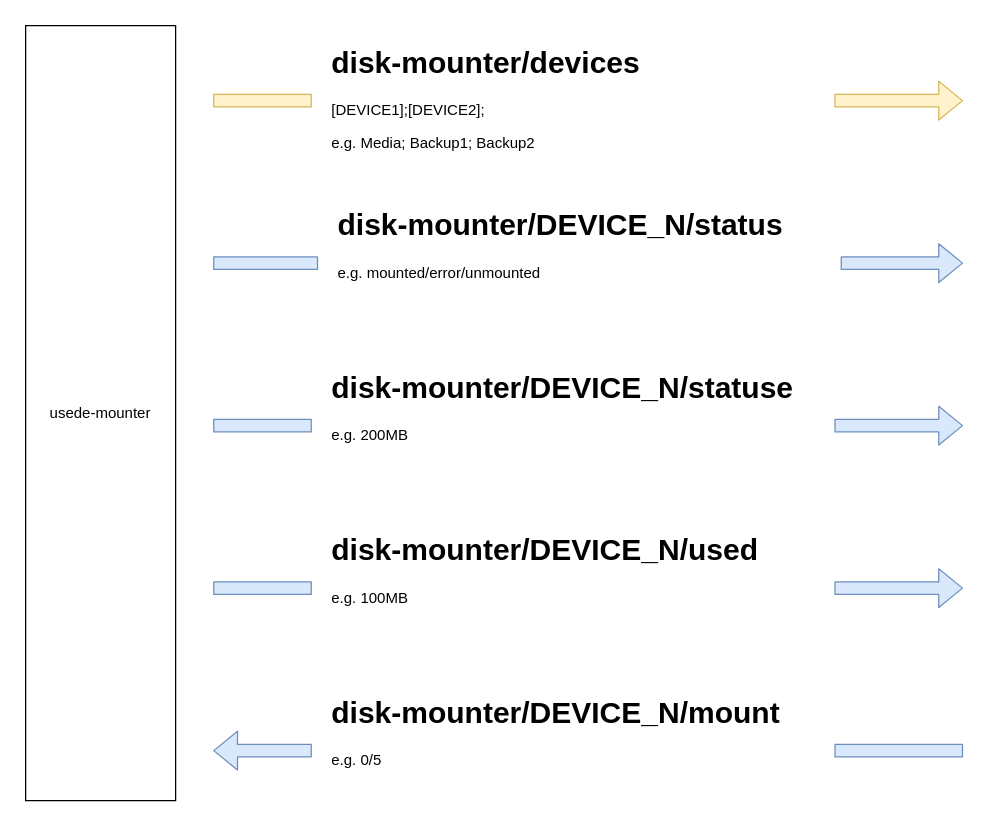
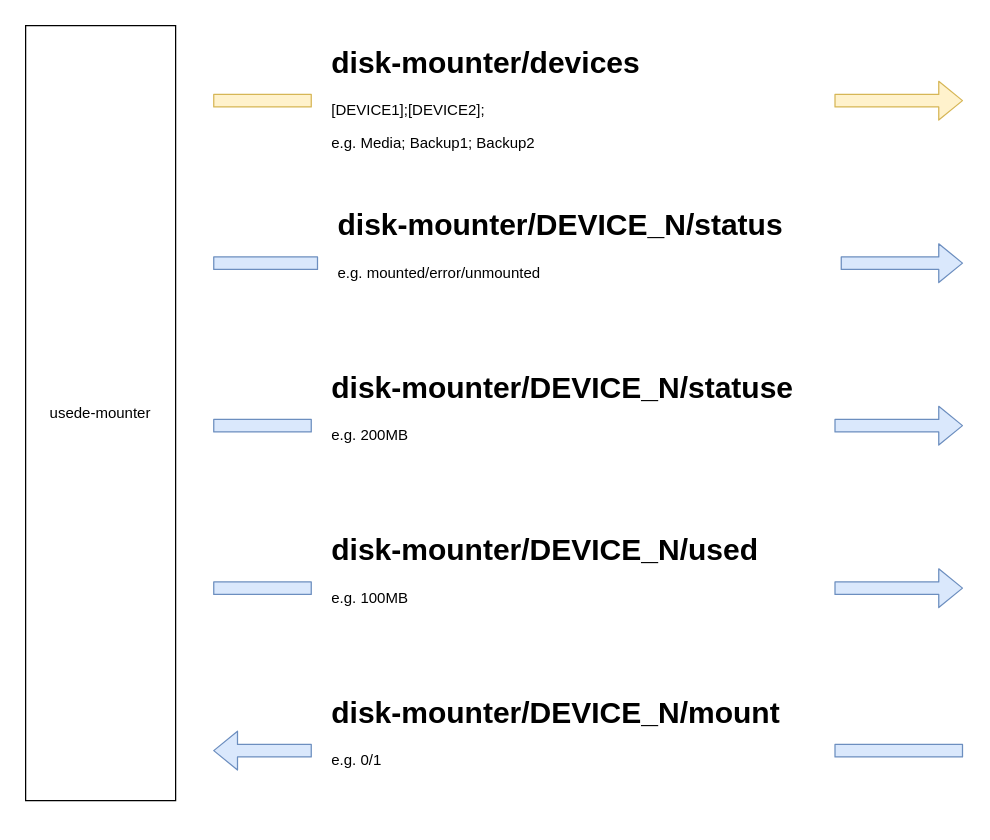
node "disk-mounter/DEVICE_N/mounte.g. 0/5": label "disk-mounter/DEVICE_N/mounte.g. 0/5" -> "disk-mounter/DEVICE_N/mounte.g. 0/1"
